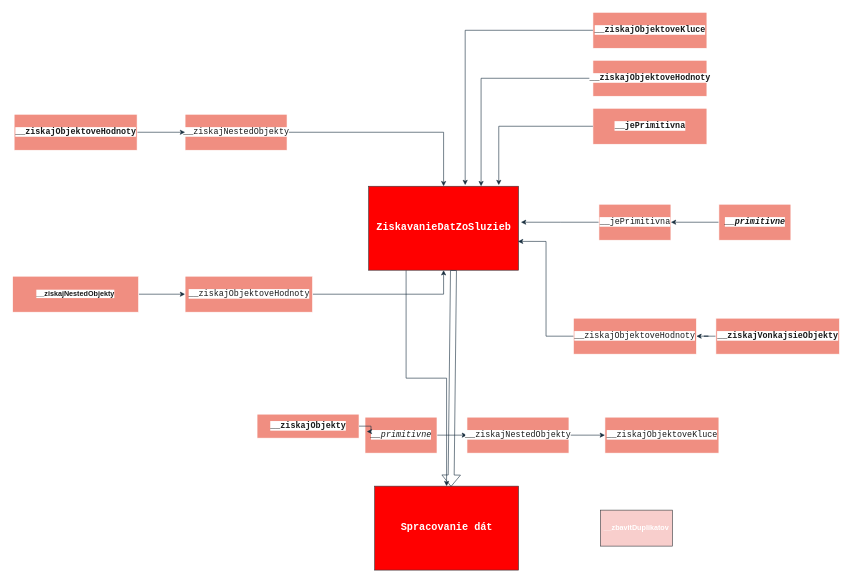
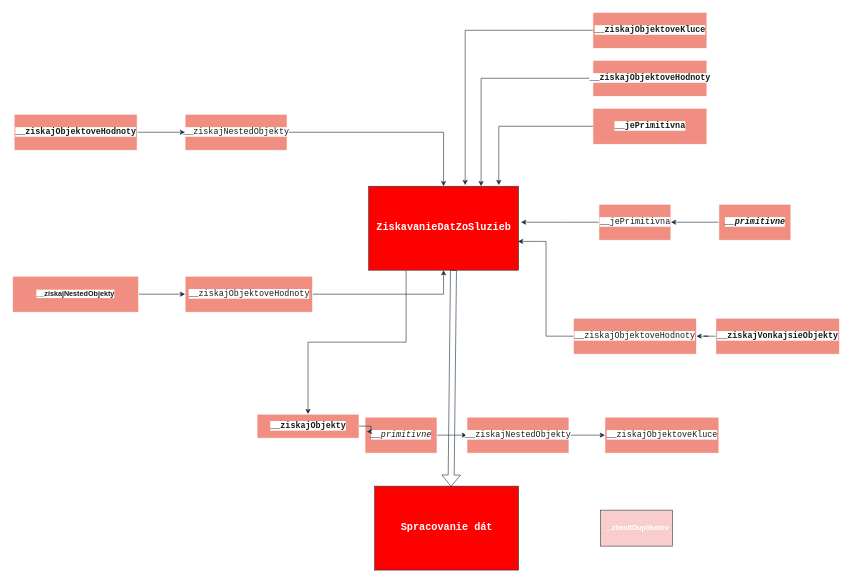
edge "ZiskavanieDatZoSluzieb" -> "Spracovanie dát": now "ZiskavanieDatZoSluzieb" -> "__ziskajObjekty"
